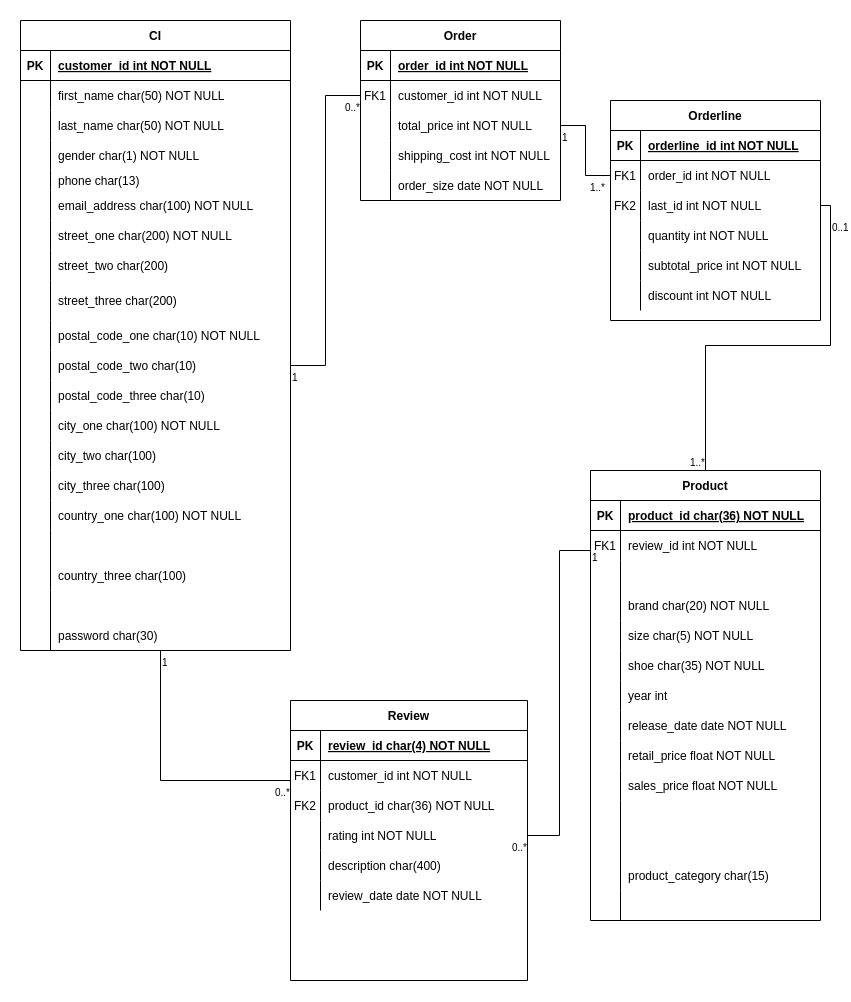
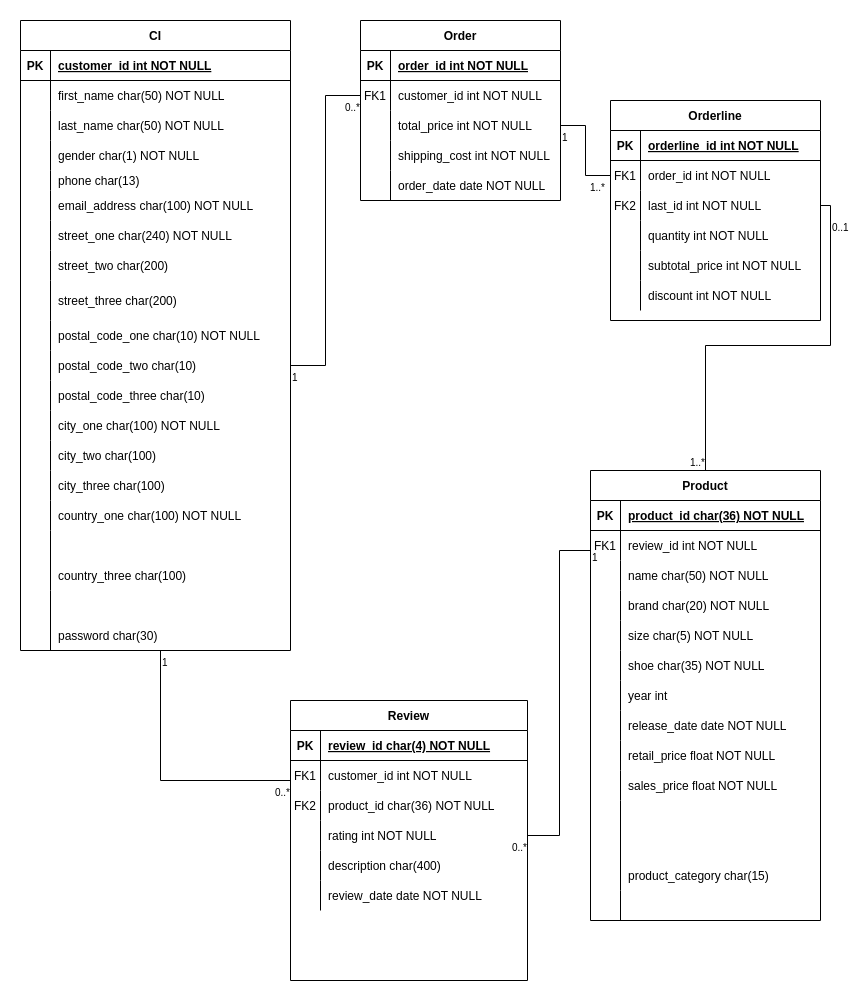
node "order_size date NOT NULL": label "order_size date NOT NULL" -> "order_date date NOT NULL"
node "street_one char(200) NOT NULL": label "street_one char(200) NOT NULL" -> "street_one char(240) NOT NULL"
node "name char(50) NOT NULL": added
